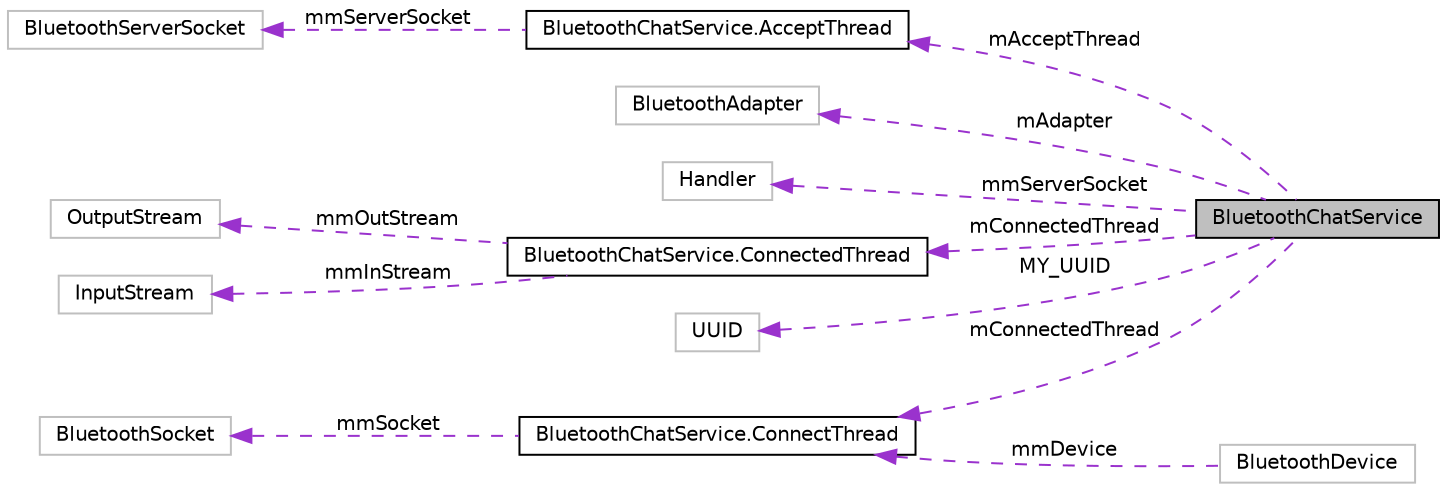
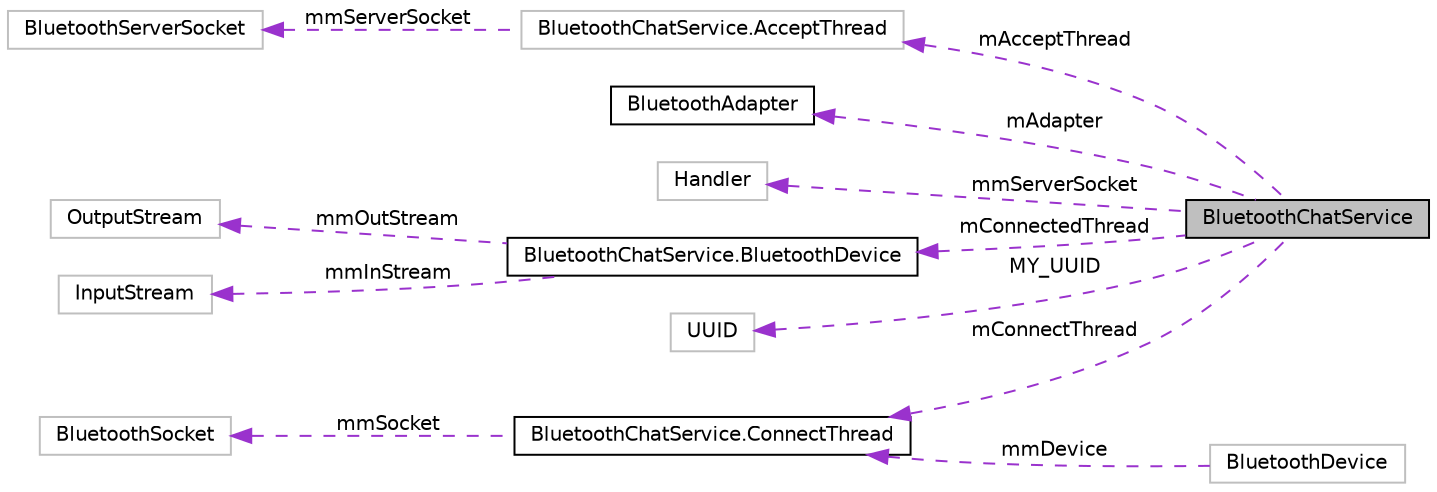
node "BluetoothChatService.AcceptThread": color black -> grey75
node "BluetoothAdapter": color grey75 -> black
node "BluetoothChatService.ConnectedThread": label "BluetoothChatService.ConnectedThread" -> "BluetoothChatService.BluetoothDevice"
edge "BluetoothChatService" -> "BluetoothChatService.ConnectThread": label " mConnectedThread" -> " mConnectThread"
